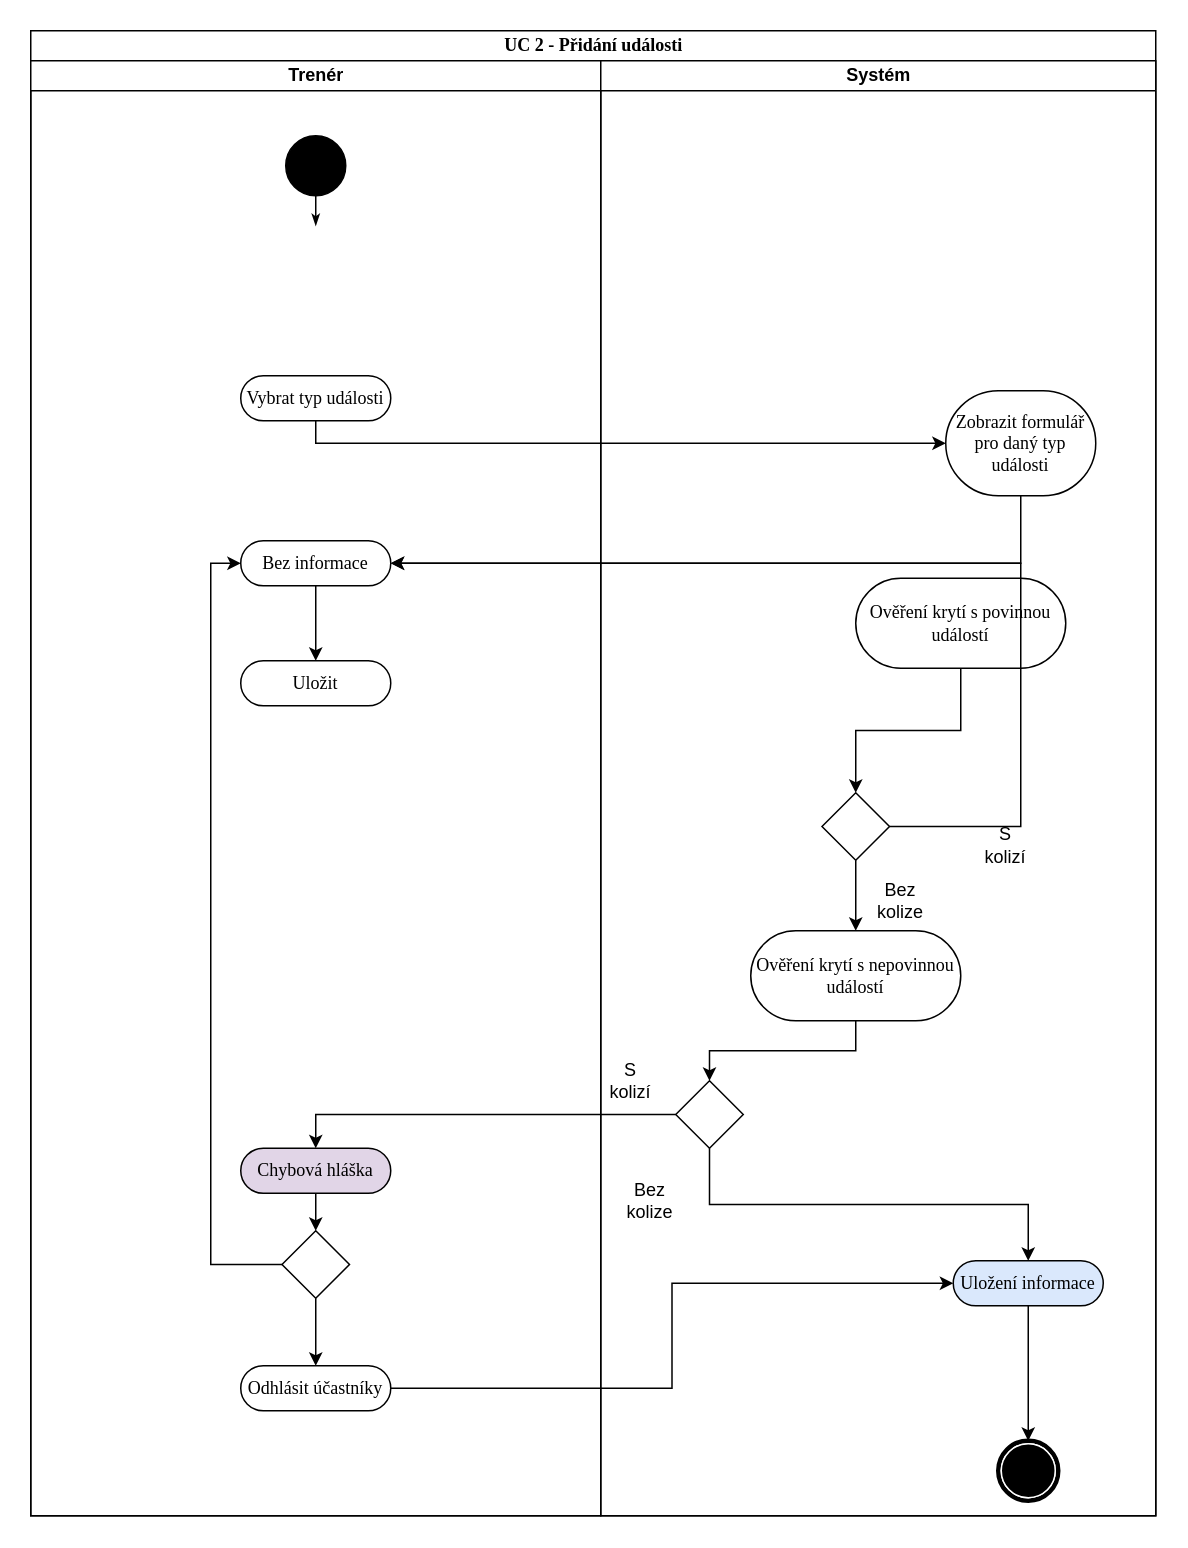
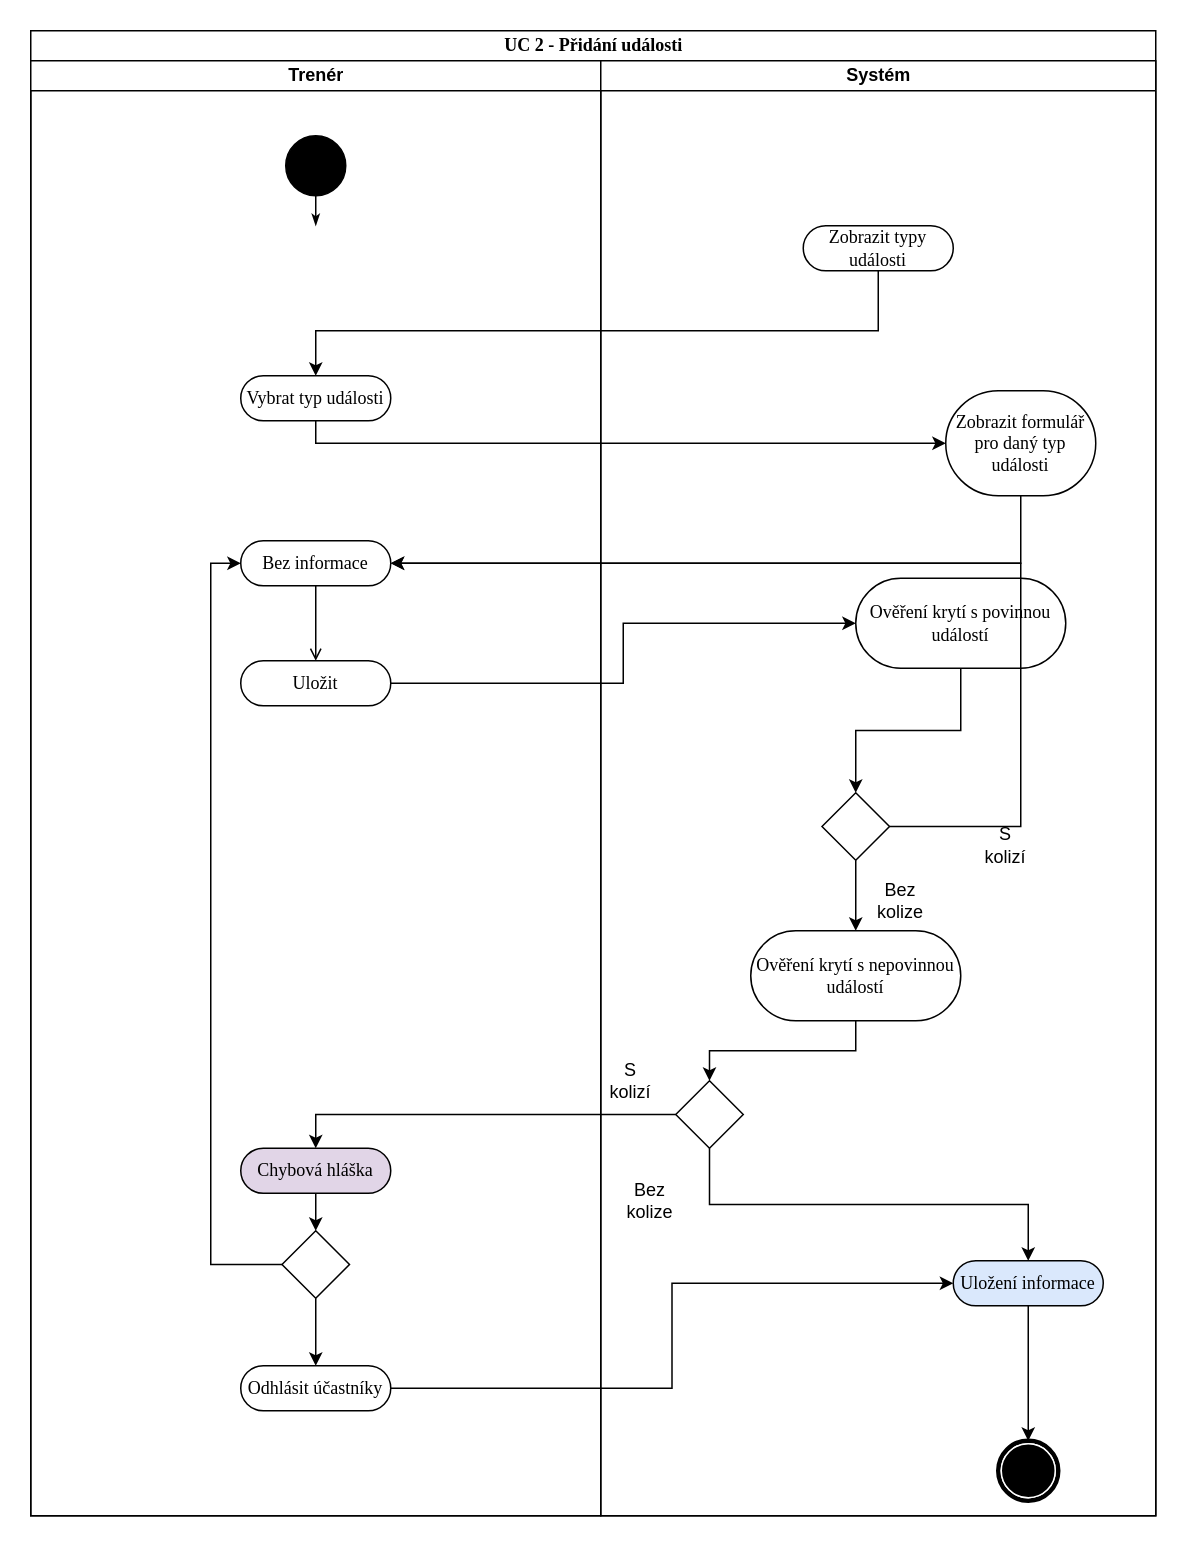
node "Zobrazit typy události": added
edge "Zobrazit typy události" -> "Vybrat typ události": added
edge "Bez informace" -> "Uložit": arrowhead classic -> open
edge "Uložit" -> "Ověření krytí s povinnou událostí": added
